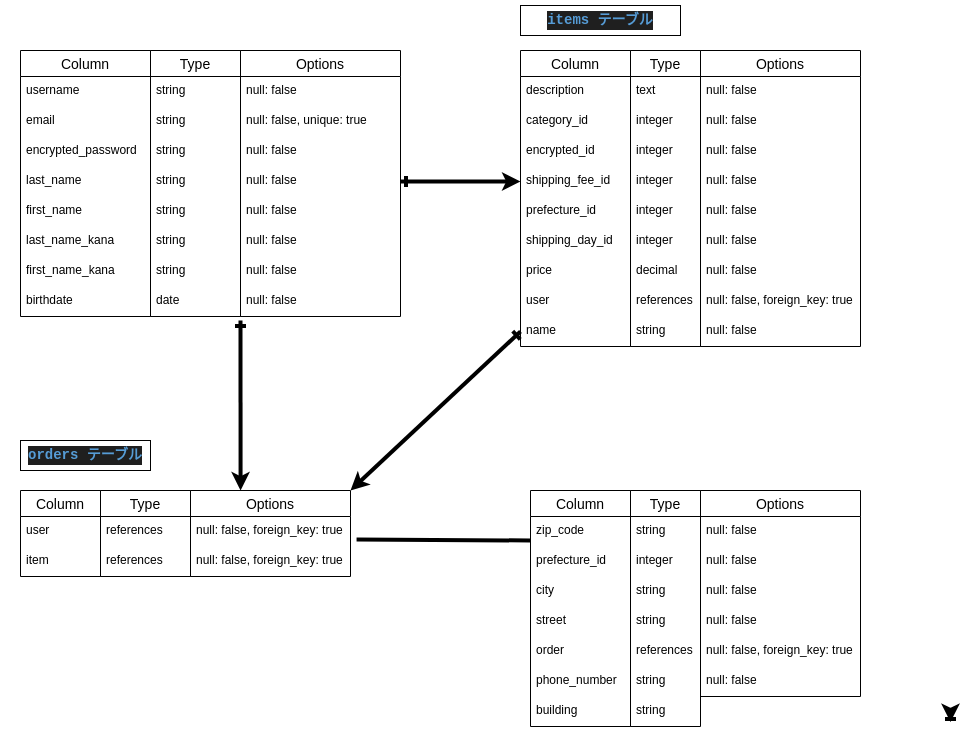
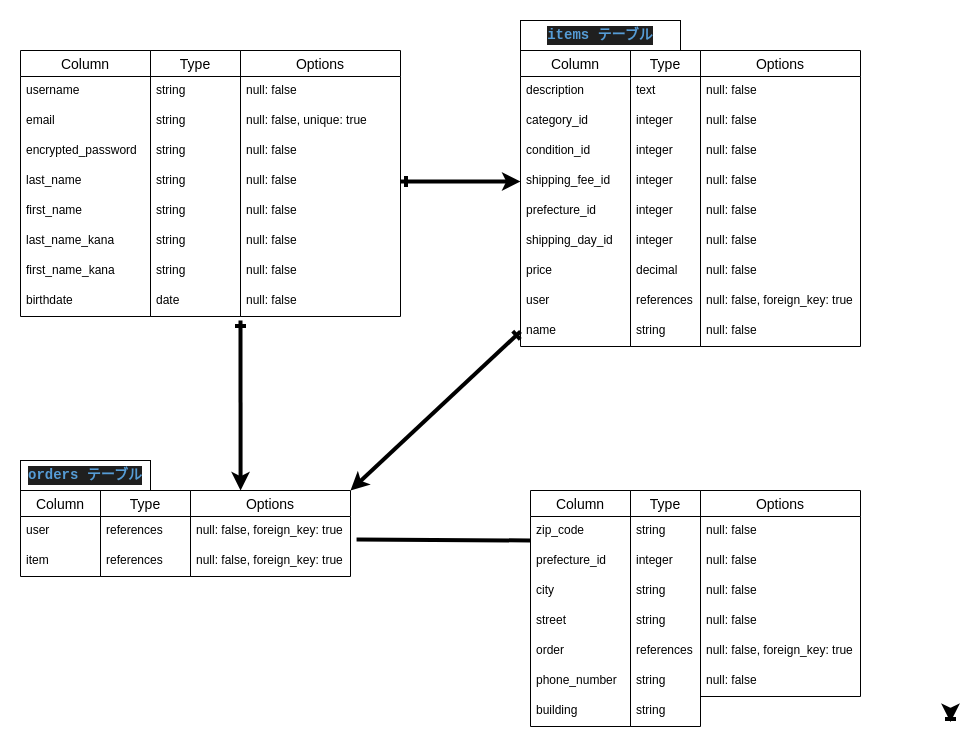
node "items テーブル": moved (601, 21) -> (601, 36)
node "encrypted_id": label "encrypted_id" -> "condition_id"
node "orders テーブル": moved (86, 456) -> (86, 476)
